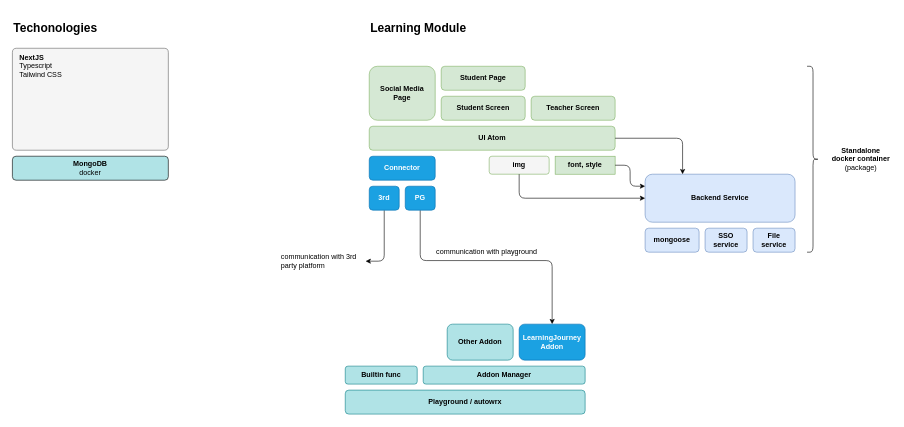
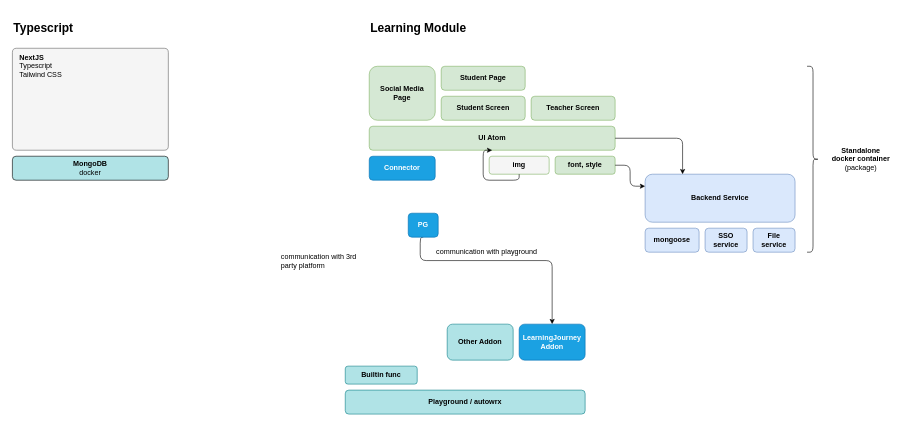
node "Techonologies": label "Techonologies" -> "Typescript"
node "font, style": shape rectangle -> rounded rectangle
edge "img" -> "Backend Service": now "img" -> "UI Atom"
node "3rd": removed
node "PG": moved (420, 198) -> (423, 225)
edge "3rd" -> "communication with 3rd party platform": removed
node "Addon Manager": removed
